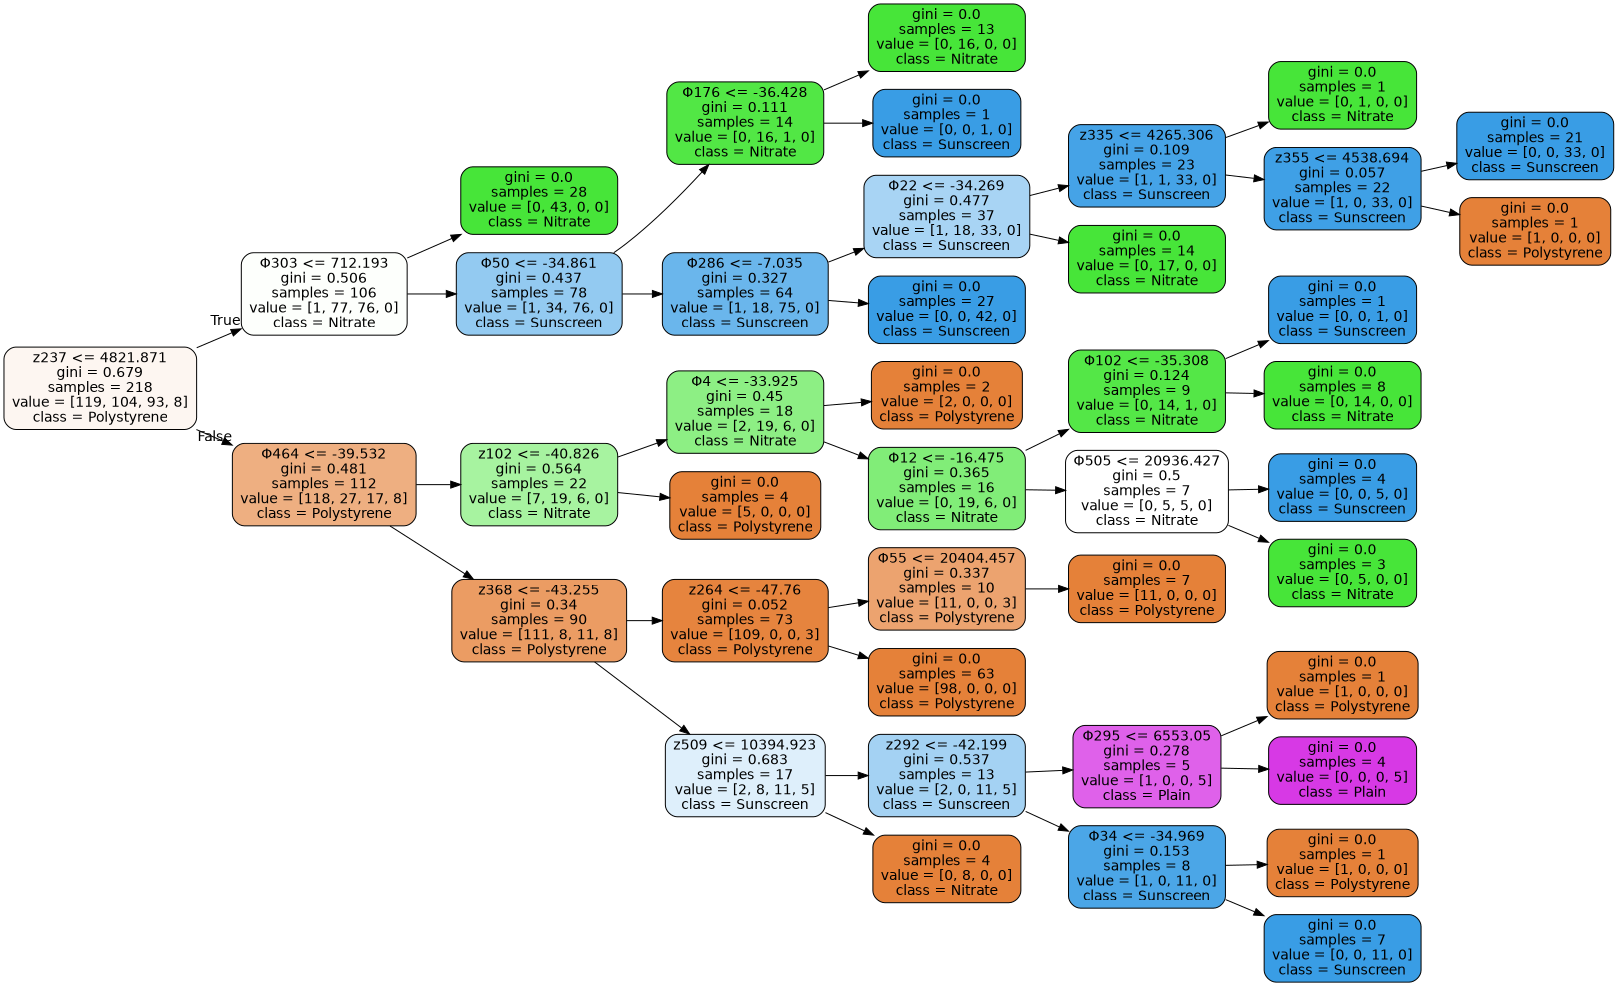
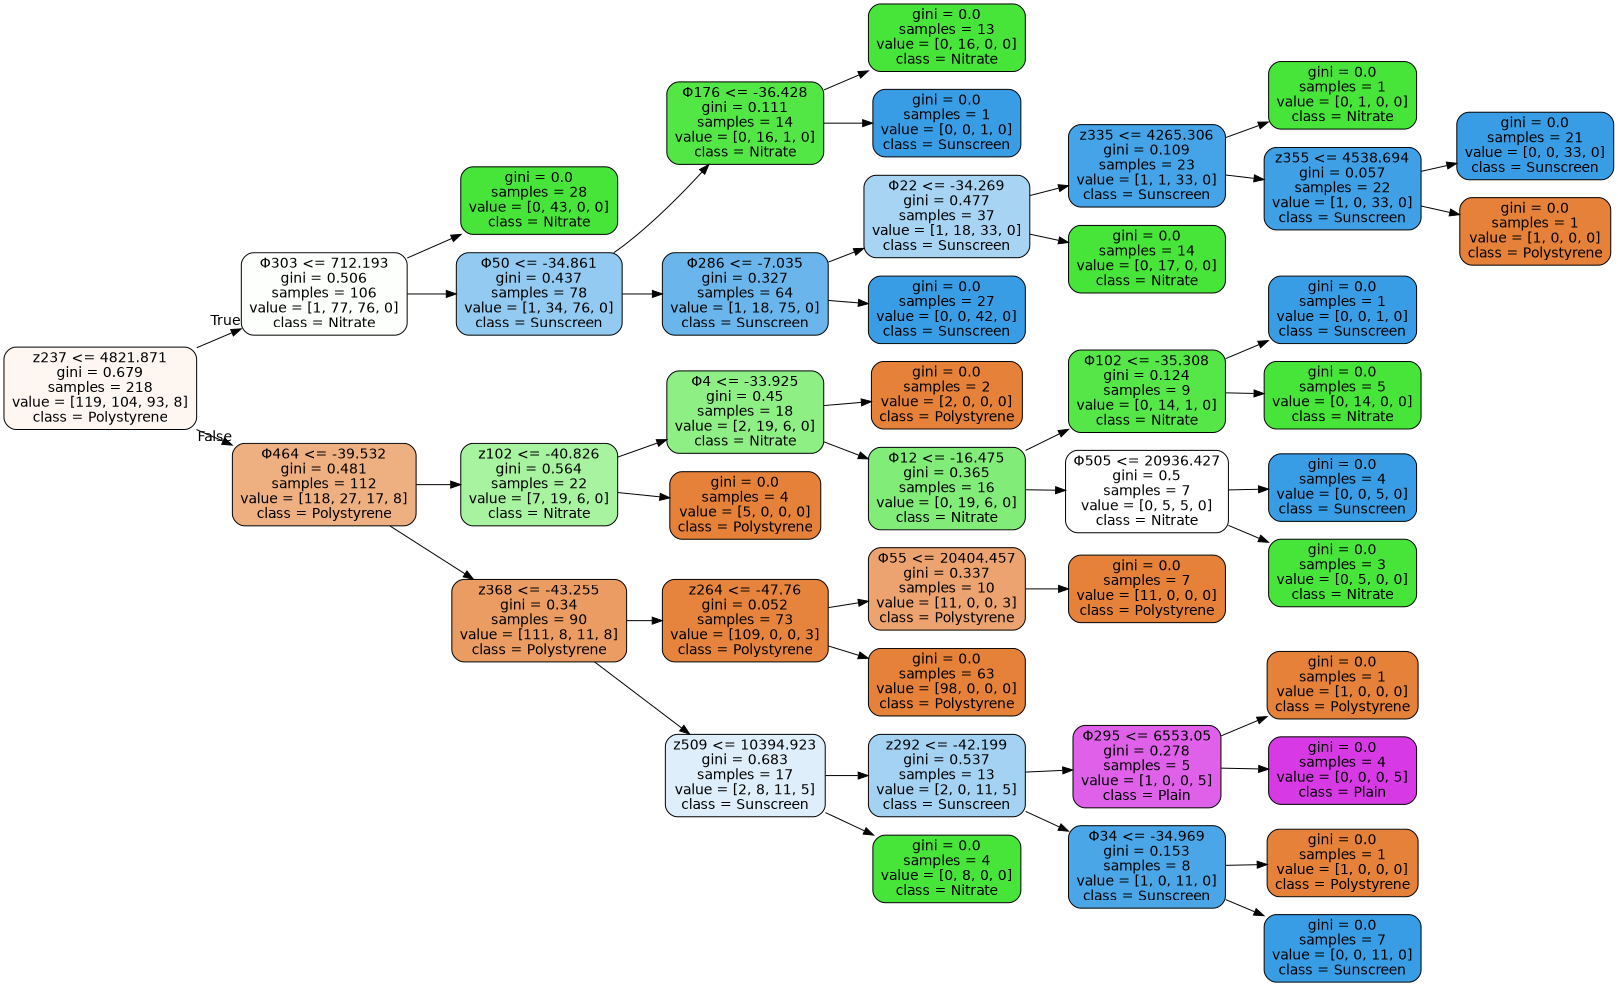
node "gini = 0.0 samples = 8 value = [0, 14, 0, 0] class = Nitrate": label "gini = 0.0 samples = 8 value = [0, 14, 0, 0] class = Nitrate" -> "gini = 0.0 samples = 5 value = [0, 14, 0, 0] class = Nitrate"
node "gini = 0.0 samples = 4 value = [0, 8, 0, 0] class = Nitrate": fillcolor #e58139 -> #47e539
